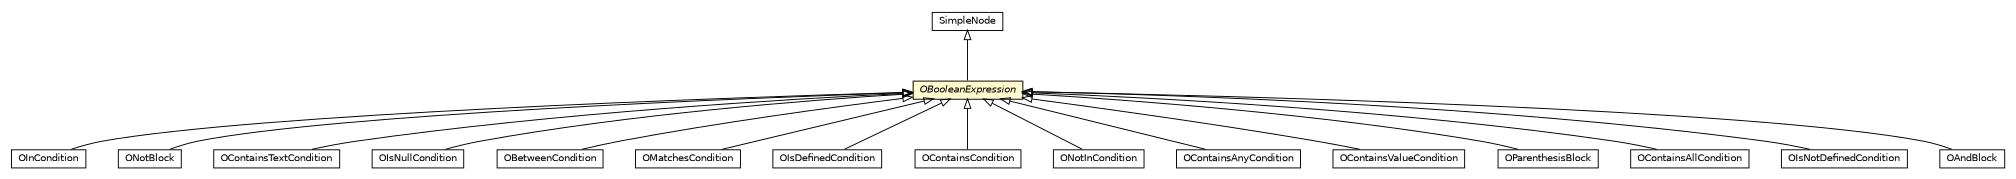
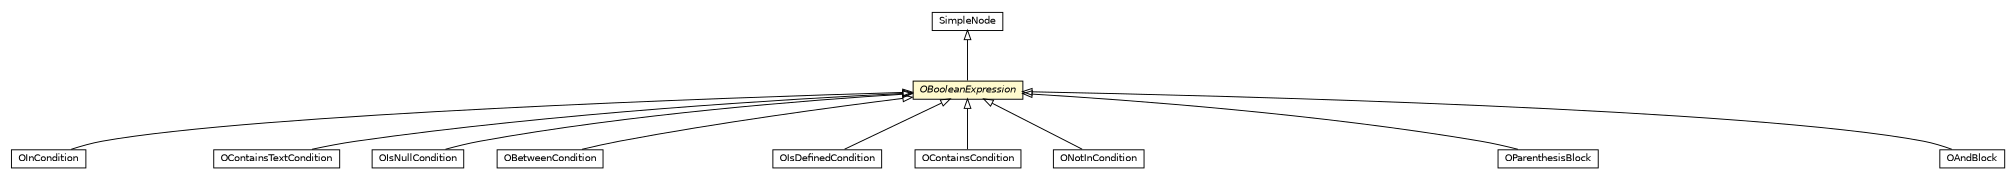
node "ONotBlock": removed
node "OMatchesCondition": removed
node "OContainsAnyCondition": removed
node "OContainsValueCondition": removed
node "OContainsAllCondition": removed
node "OIsNotDefinedCondition": removed
